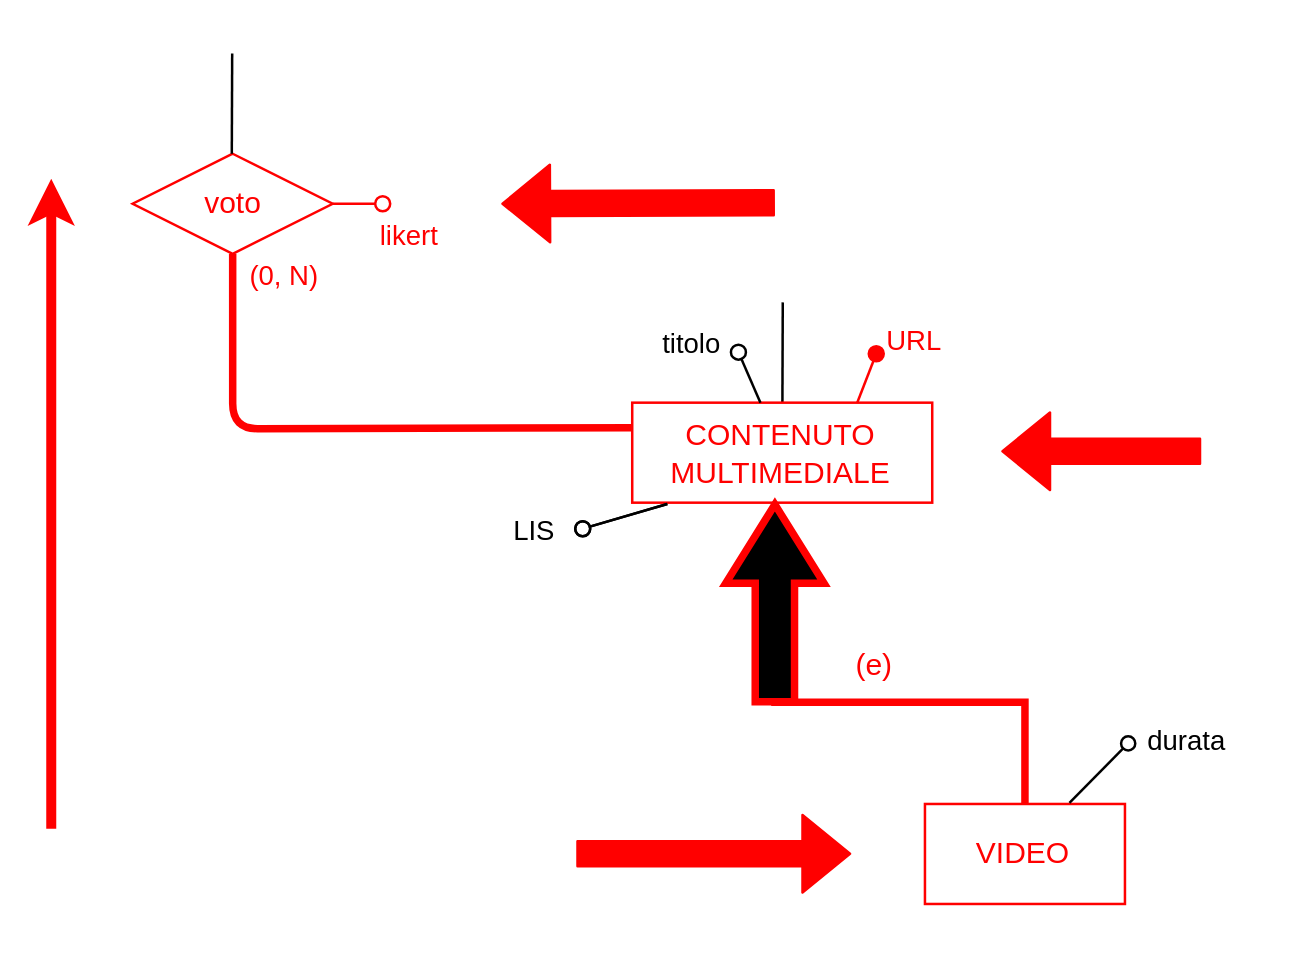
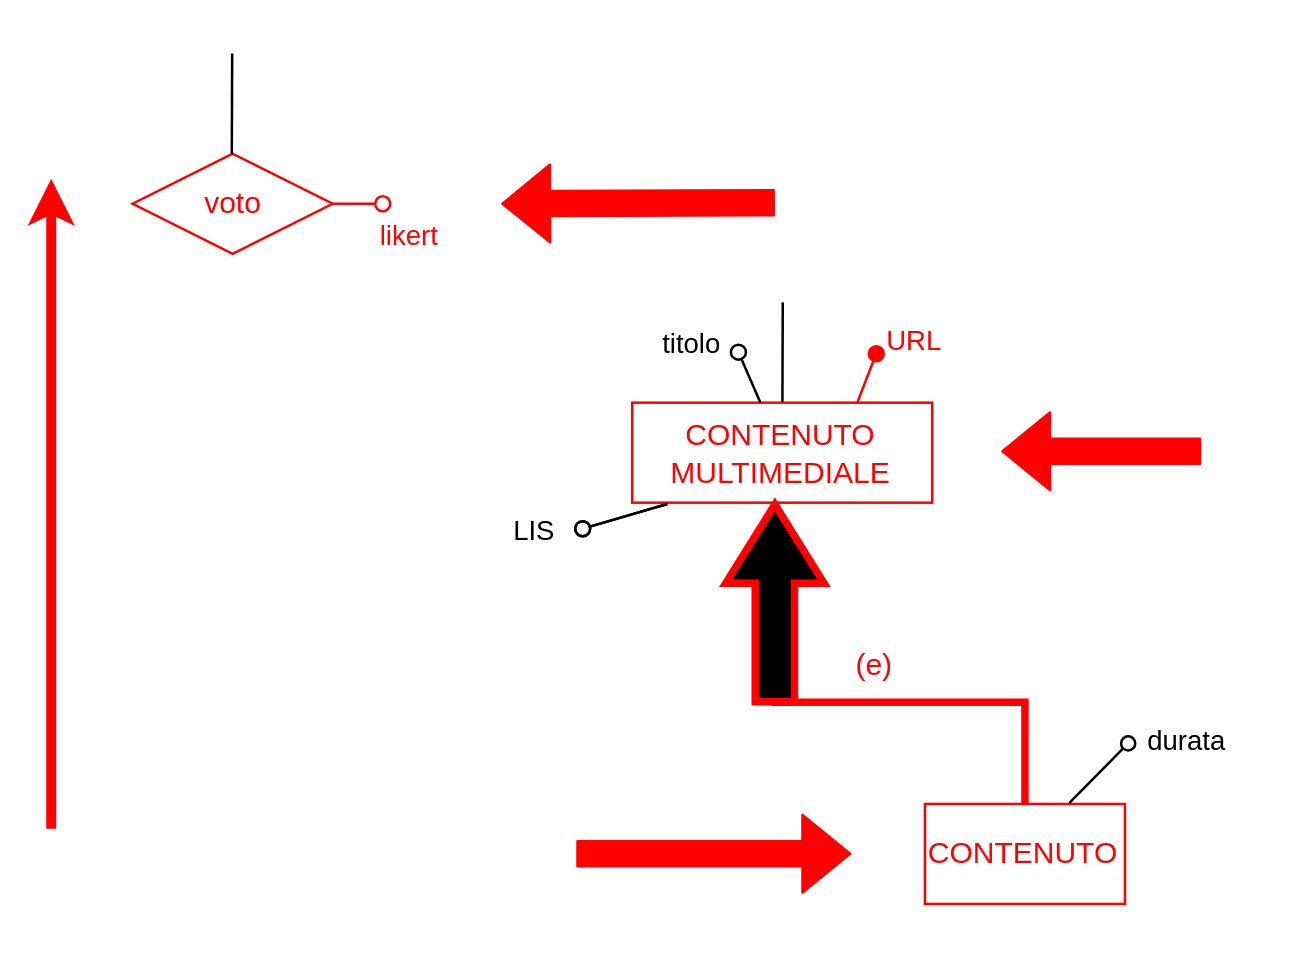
edge "voto" -- "CONTENUTO MULTIMEDIALE": removed, label "(0, N)"
node "VIDEO": label "VIDEO" -> "CONTENUTO"
